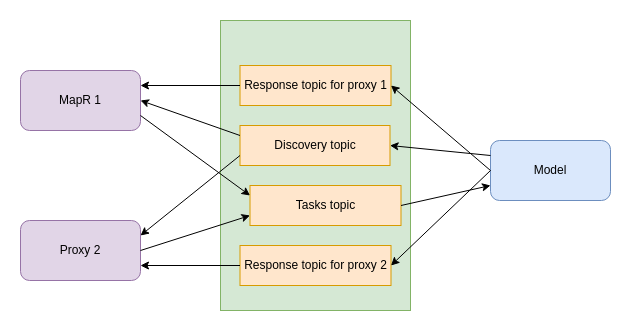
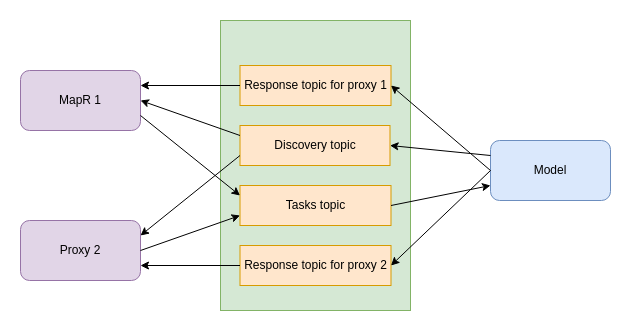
node "Tasks topic": moved (326, 206) -> (316, 206)
